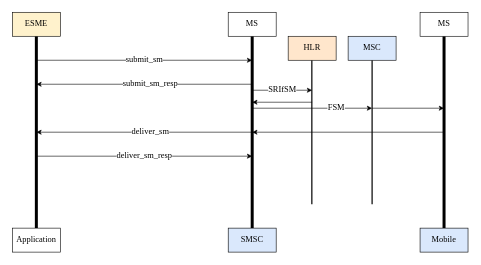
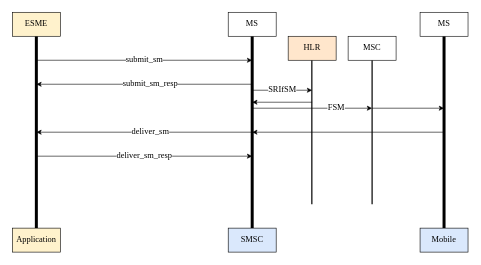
node "MSC": fillcolor #dae8fc -> #ffffff
node "Application": fillcolor #ffffff -> #fff2cc
